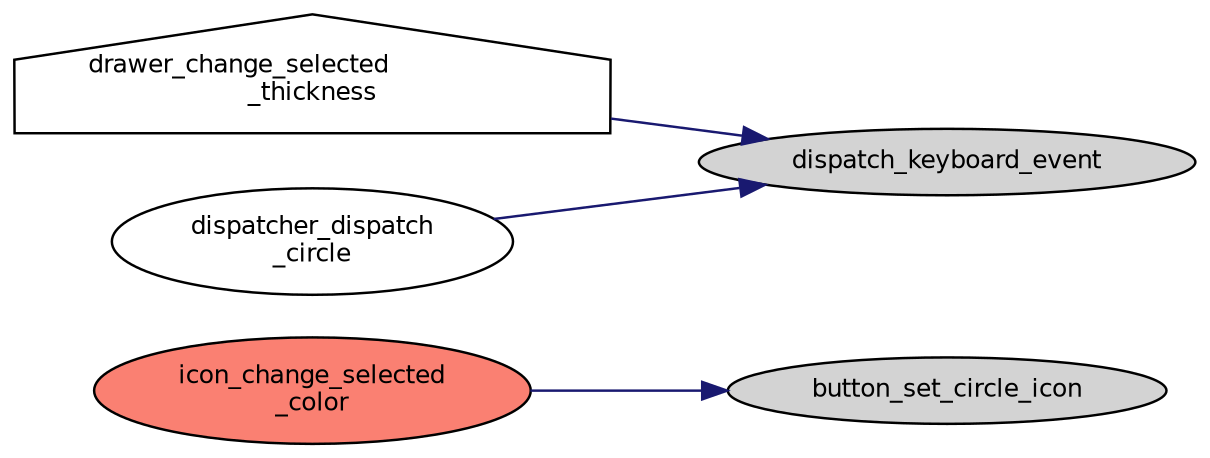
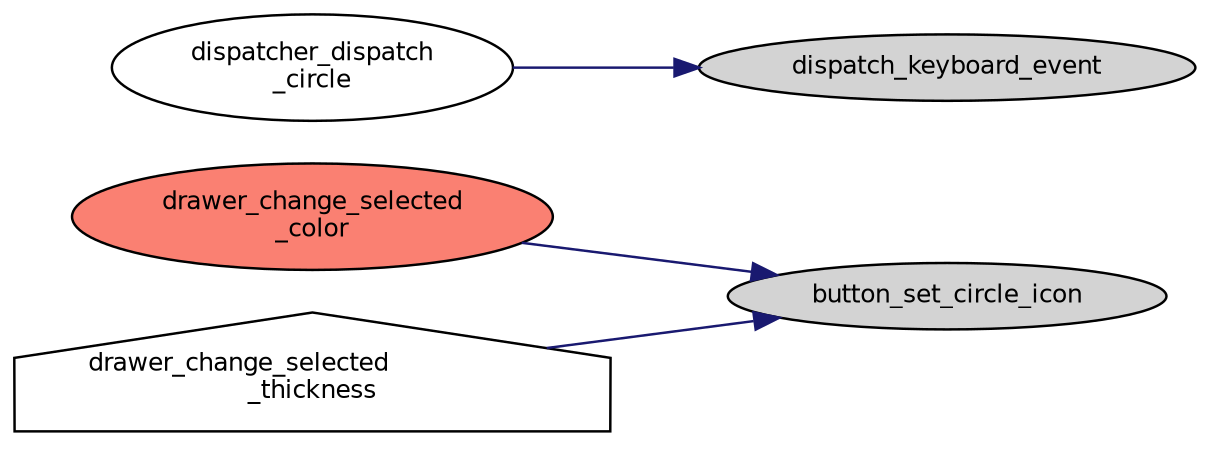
edge "drawer_change_selected _thickness" -> "dispatch_keyboard_event": now "drawer_change_selected _thickness" -> "button_set_circle_icon"
node "icon_change_selected _color": label "icon_change_selected _color" -> "drawer_change_selected _color"
